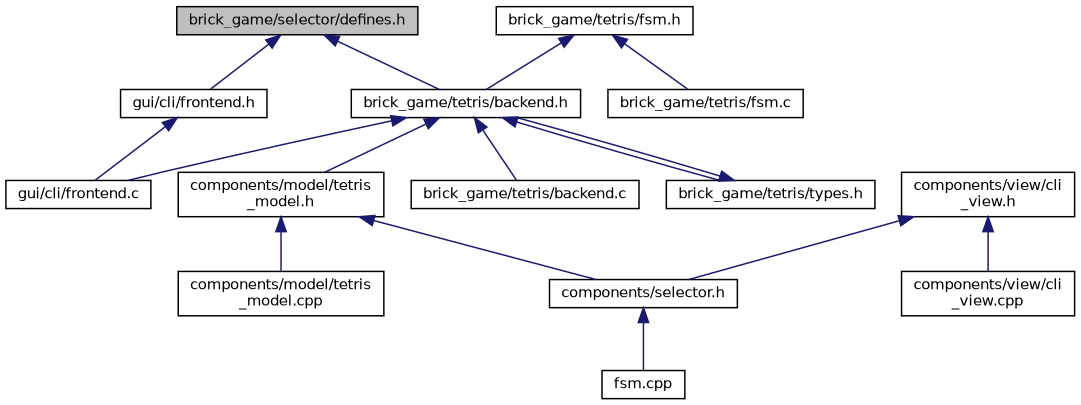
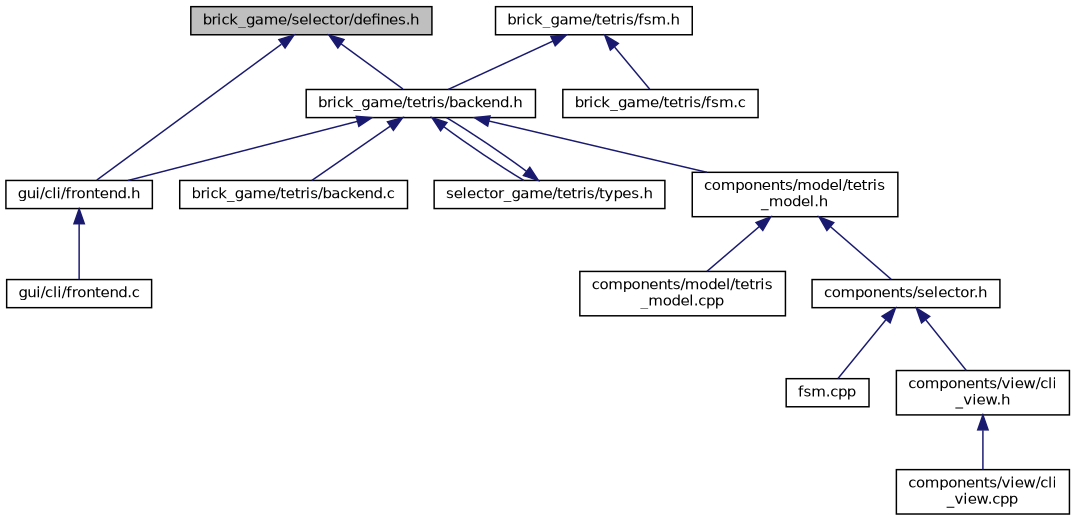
edge "gui/cli/frontend.c" -> "brick_game/tetris/backend.h": now "gui/cli/frontend.h" -> "brick_game/tetris/backend.h"
node "brick_game/tetris/types.h": label "brick_game/tetris/types.h" -> "selector_game/tetris/types.h"
edge "components/selector.h" -> "components/view/cli _view.h": reversed
